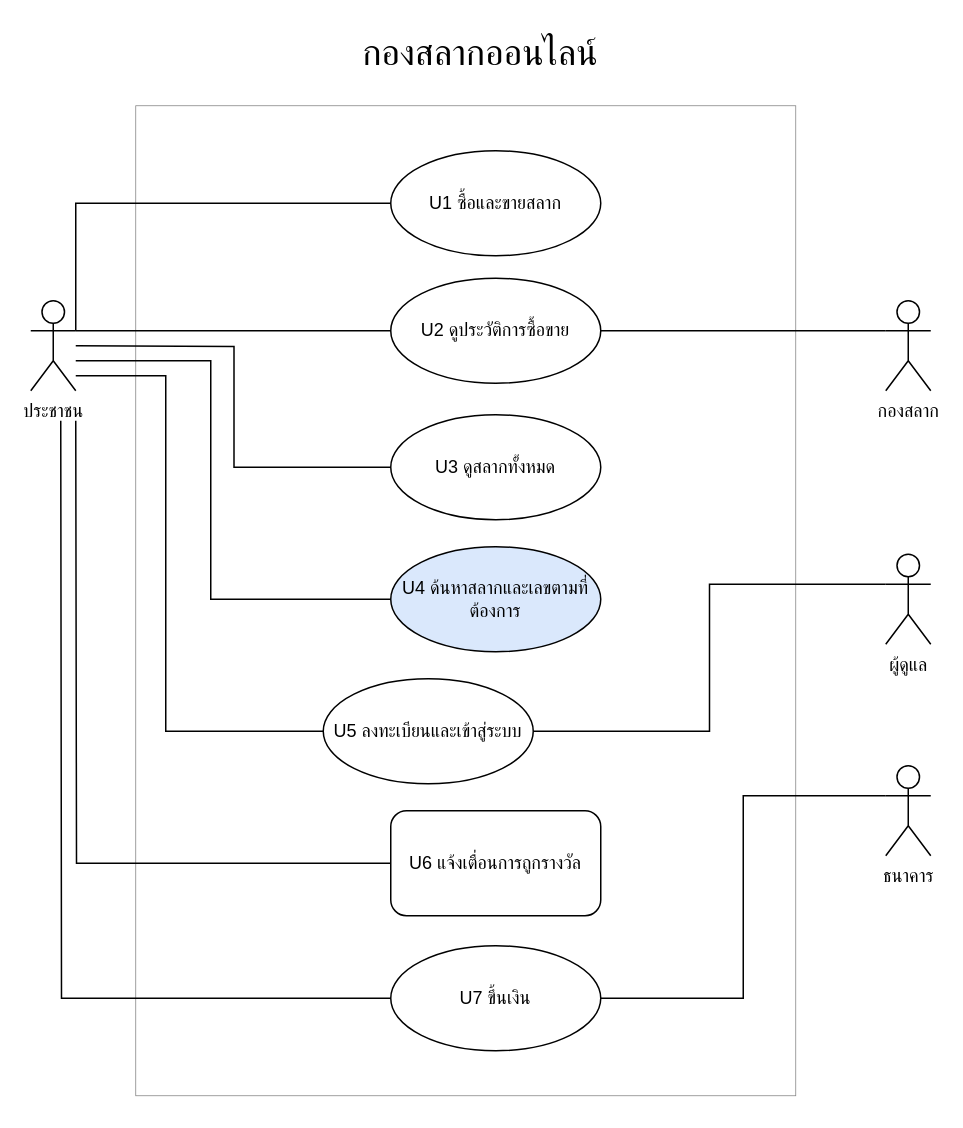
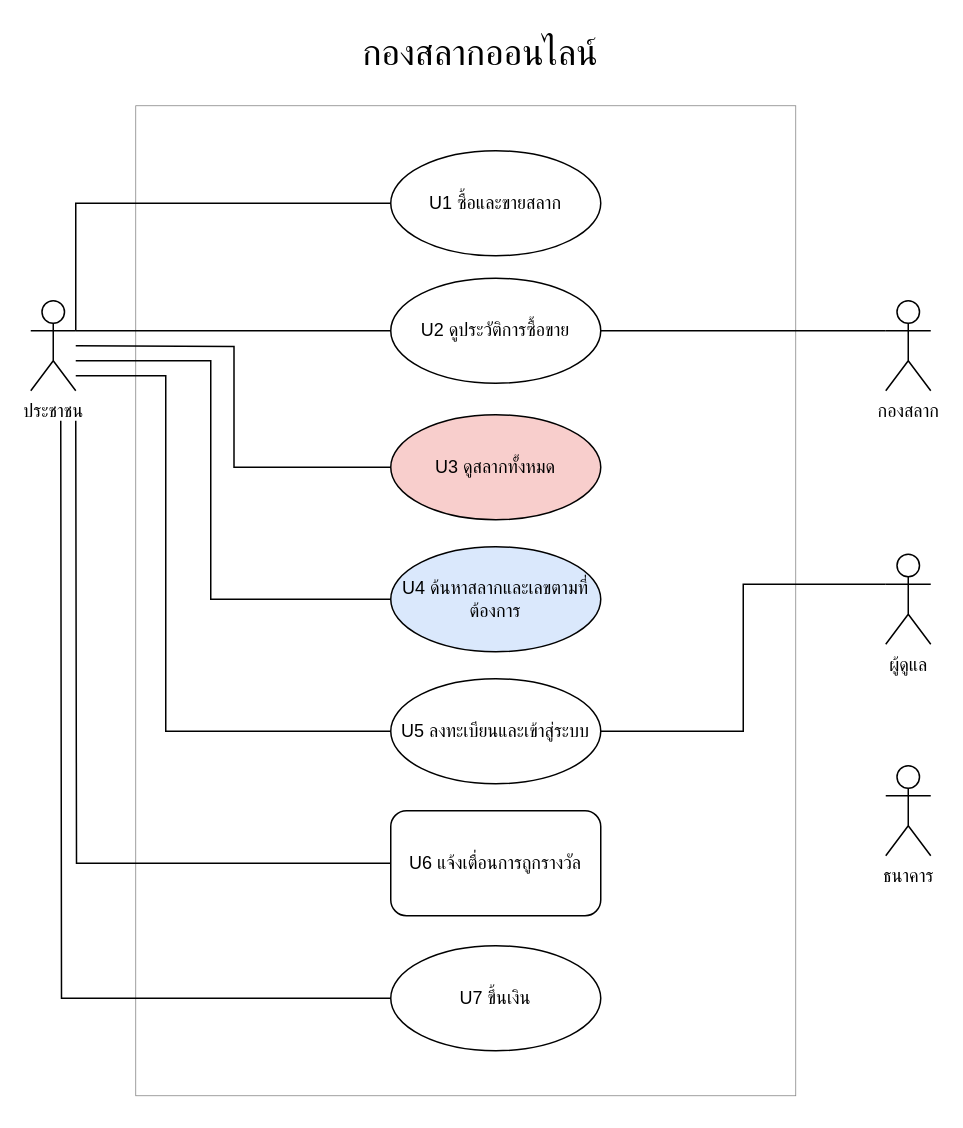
node "U3 ดูสลากทั้งหมด": fillcolor #ffffff -> #f8cecc
node "U5 ลงทะเบียนและเข้าสู่ระบบ": moved (428, 731) -> (496, 731)
edge "ธนาคาร" -- "U7 ขึ้นเงิน": removed
